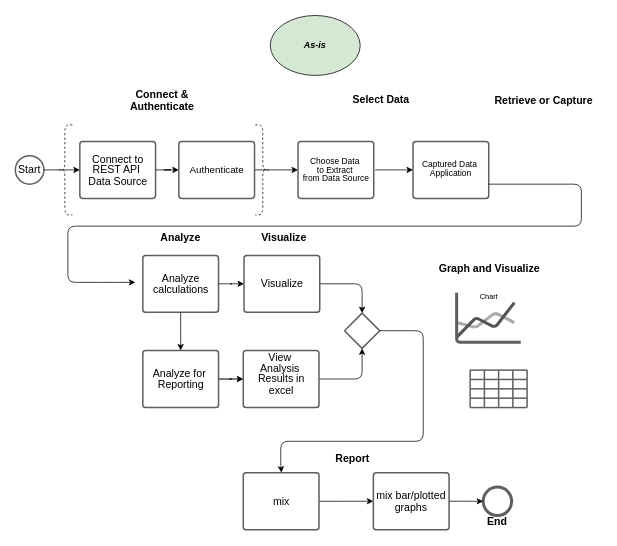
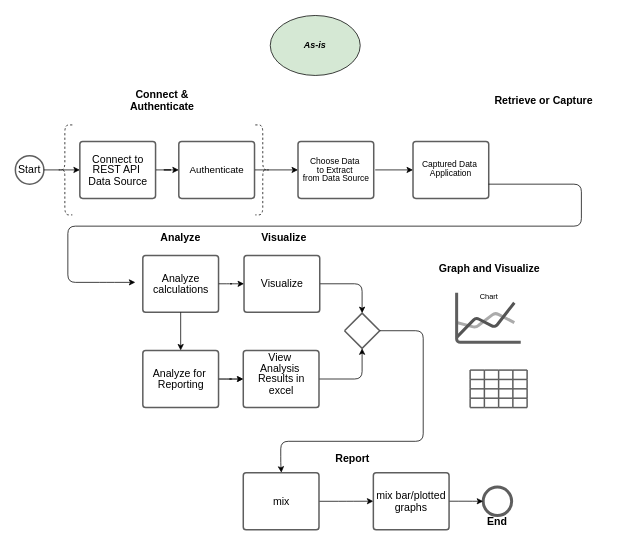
node "Select Data": removed
